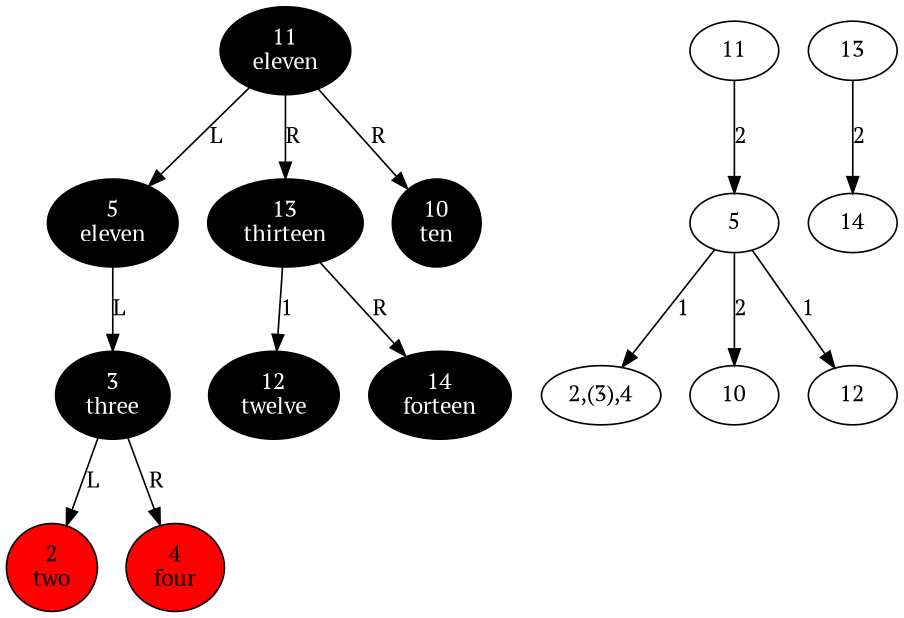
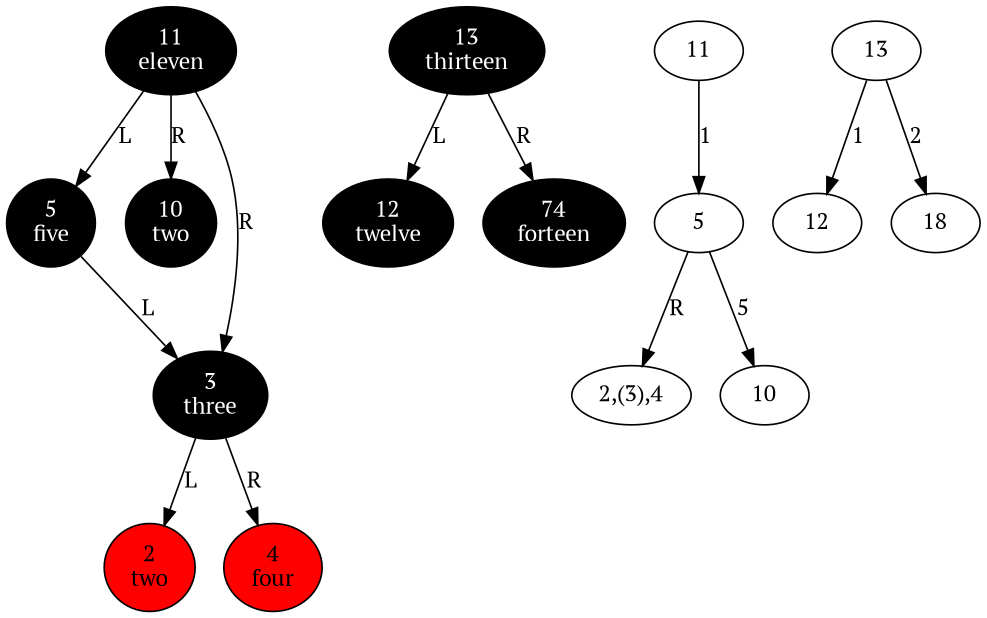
edge "11 eleven" -> "13 thirteen": now "11 eleven" -> "3 three"
edge "11" -> "5": label "2" -> "1"
node "5 eleven": label "5 eleven" -> "5 five"
node "10 ten": label "10 ten" -> "10 two"
node "14": label "14" -> "18"
edge "5" -> "12": now "13" -> "12"
edge "13 thirteen" -> "12 twelve": label "1" -> "L"
edge "5" -> "2,(3),4": label "1" -> "R"
edge "5" -> "10": label "2" -> "5"
node "14 forteen": label "14 forteen" -> "74 forteen"
